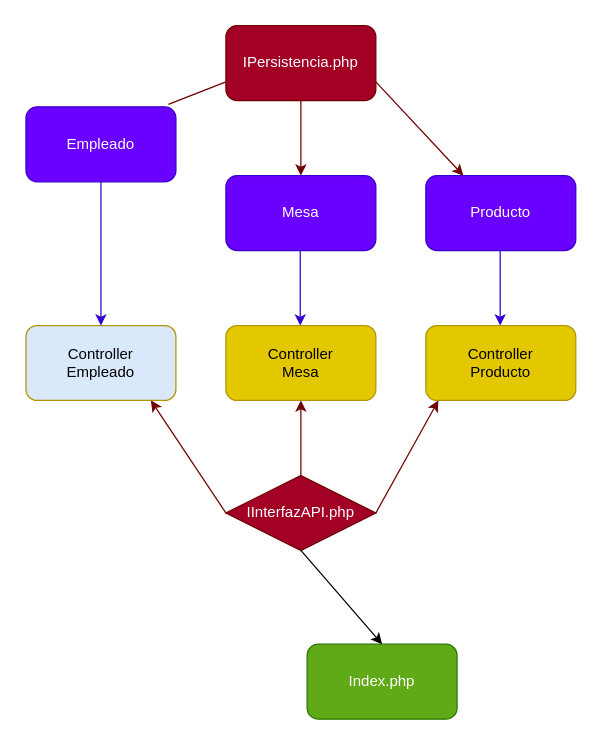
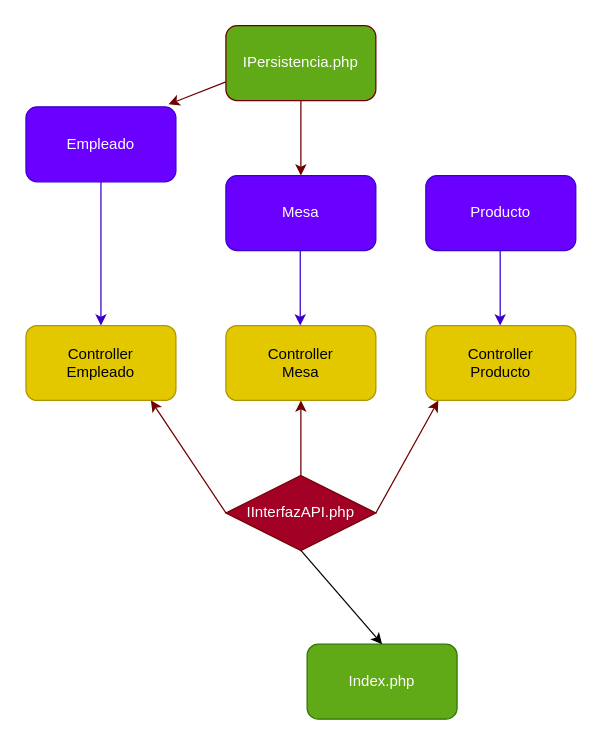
node "IPersistencia.php": fillcolor #a20025 -> #60a917
edge "IPersistencia.php" -- "Empleado": arrowhead none -> classic
edge "IPersistencia.php" -> "Producto": removed
node "Controller Empleado": fillcolor #dae8fc -> #e3c800
